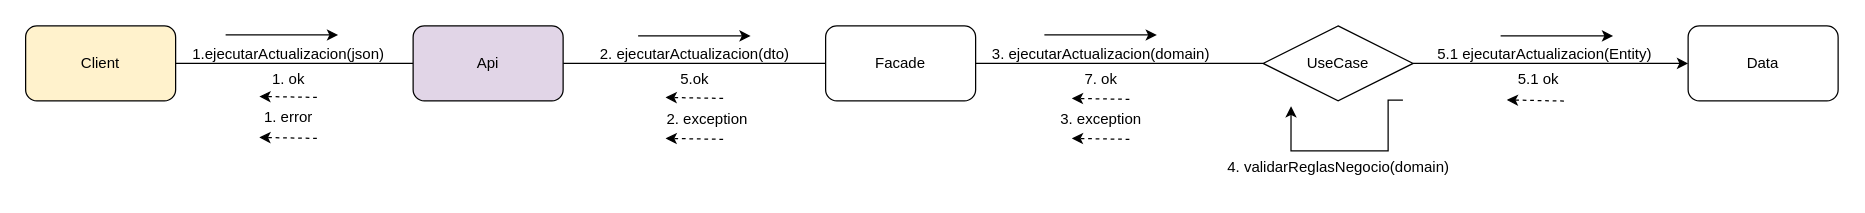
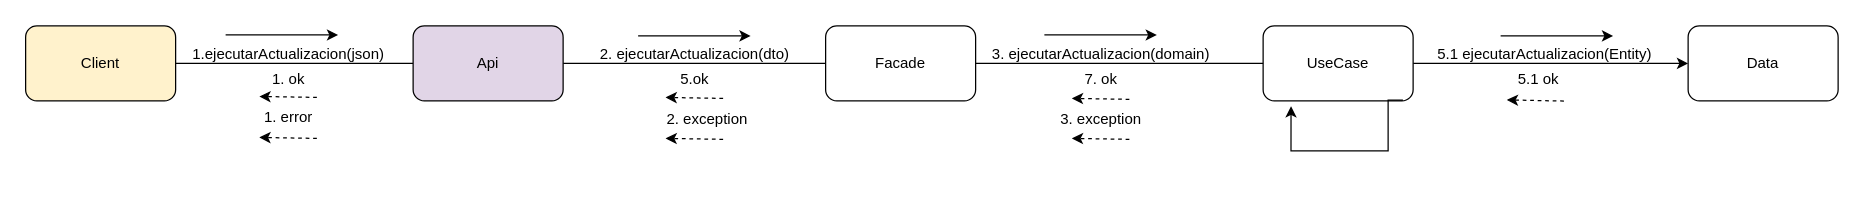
node "UseCase": shape diamond -> rounded rectangle
node "4. validarReglasNegocio(domain)": removed
